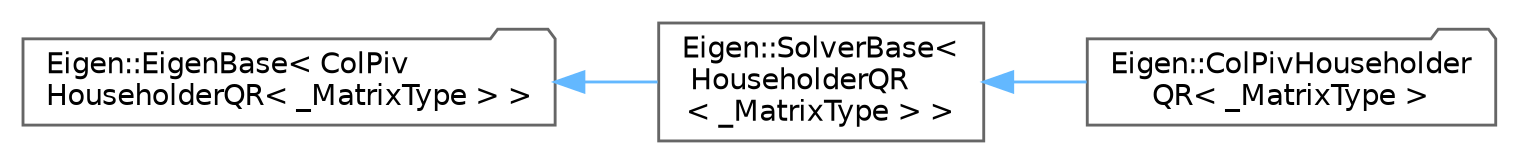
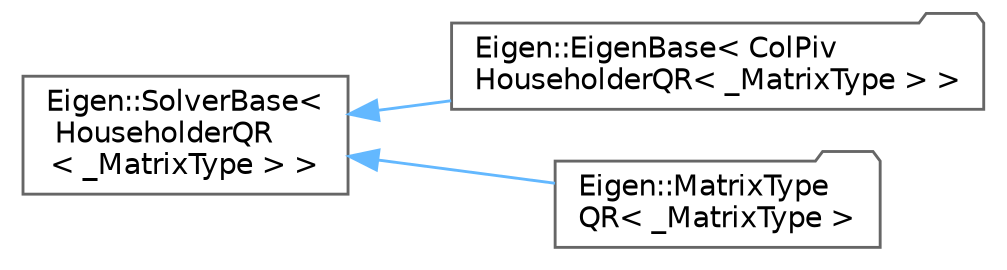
edge "Eigen::SolverBase< HouseholderQR < _MatrixType > >" -> "Eigen::EigenBase< ColPiv HouseholderQR< _MatrixType > >": reversed
node "Eigen::ColPivHouseholder QR< _MatrixType >": label "Eigen::ColPivHouseholder QR< _MatrixType >" -> "Eigen::MatrixType QR< _MatrixType >"
